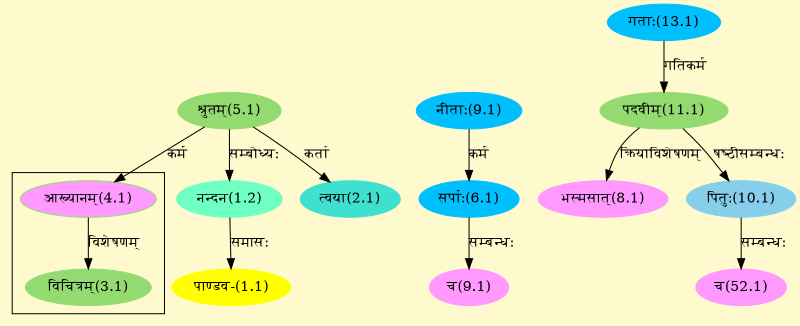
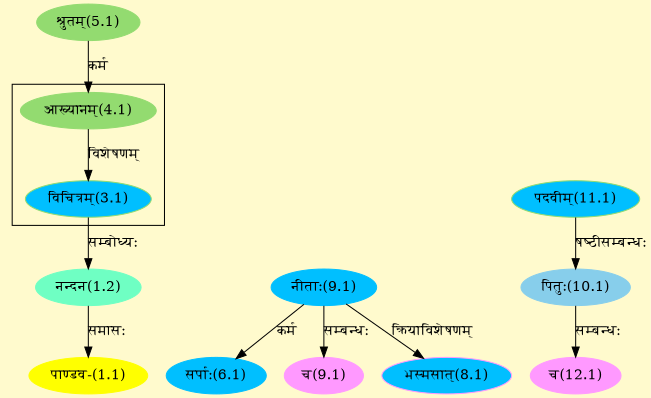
node "गताः(13.1)": removed
node "पदवीम्(11.1)": fillcolor #93db70 -> #00bfff
edge "पदवीम्(11.1)" -> "भस्मसात्(8.1)": now "नीताः(9.1)" -> "भस्मसात्(8.1)"
edge "श्रुतम्(5.1)" -> "नन्दन(1.2)": now "विचित्रम्(3.1)" -> "नन्दन(1.2)"
node "आख्यानम्(4.1)": fillcolor #ff99ff -> #93db70
node "त्वया(2.1)": removed
node "भस्मसात्(8.1)": fillcolor #ff99ff -> #00bfff
edge "सर्पाः(6.1)" -> "च(9.1)": now "नीताः(9.1)" -> "च(9.1)"
node "विचित्रम्(3.1)": fillcolor #93db70 -> #00bfff
node "च(52.1)": label "च(52.1)" -> "च(12.1)"
